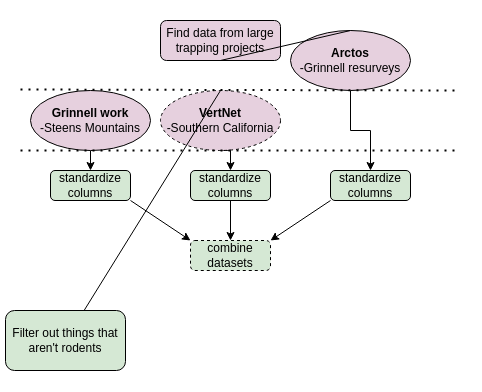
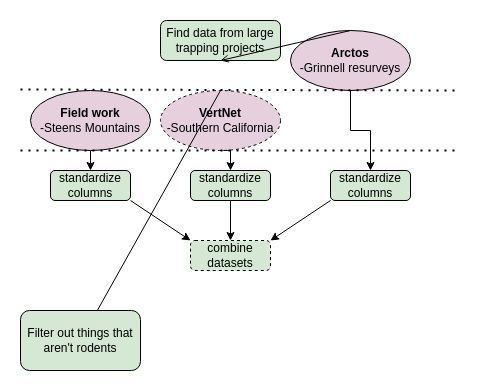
node "Find data from large trapping projects": fillcolor #e6d0de -> #d5e8d4
edge "Find data from large trapping projects" -- "Arctos -Grinnell resurveys": arrowhead none -> open
node "Grinnell work -Steens Mountains": label "Grinnell work -Steens Mountains" -> "Field work -Steens Mountains"
node "Filter out things that aren't rodents": moved (66, 341) -> (81, 341)
